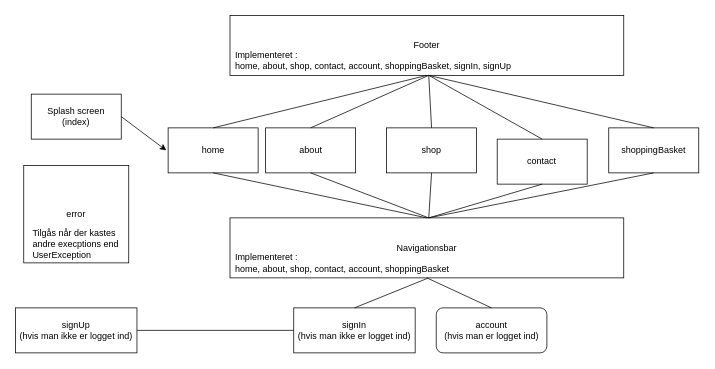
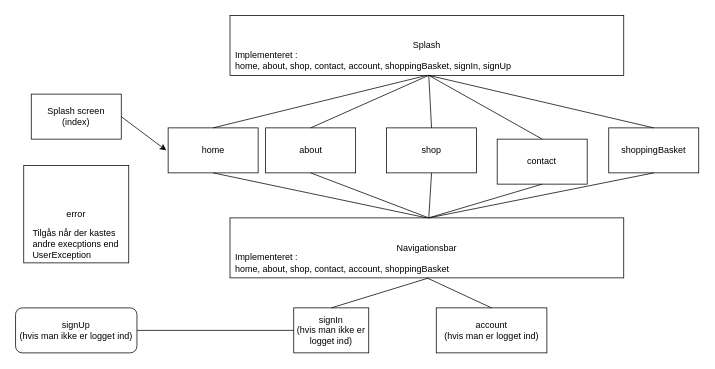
node "Footer": label "Footer" -> "Splash"
node "signUp (hvis man ikke er logget ind)": shape rectangle -> rounded rectangle
node "signIn (hvis man ikke er logget ind)": size 121x45 -> 75x45
node "account (hvis man er logget ind)": shape rounded rectangle -> rectangle
